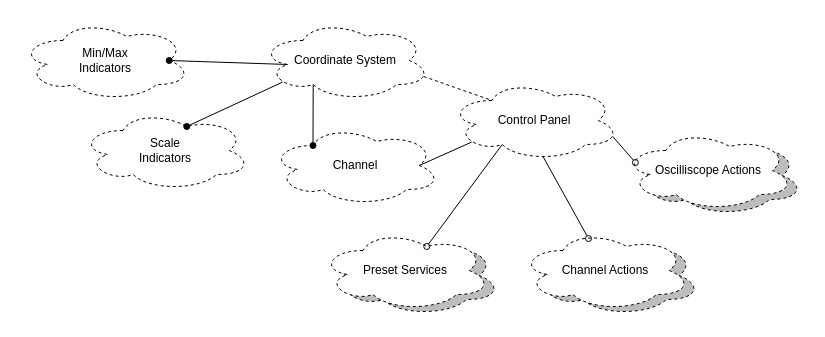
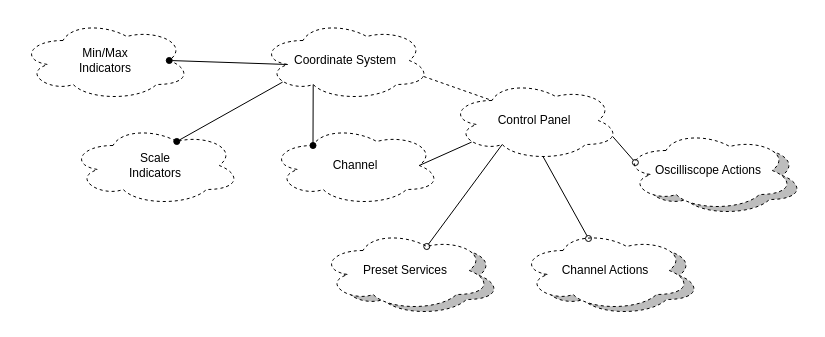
node "Scale Indicators": moved (166, 151) -> (156, 166)
